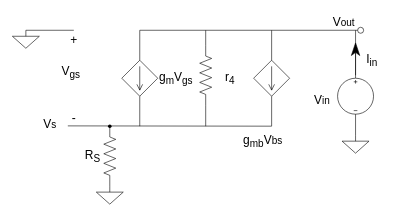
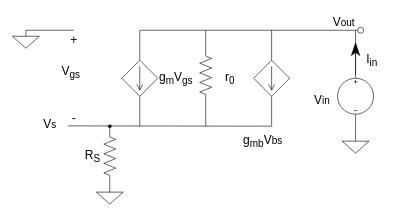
node "r4": label "r4" -> "r0"
